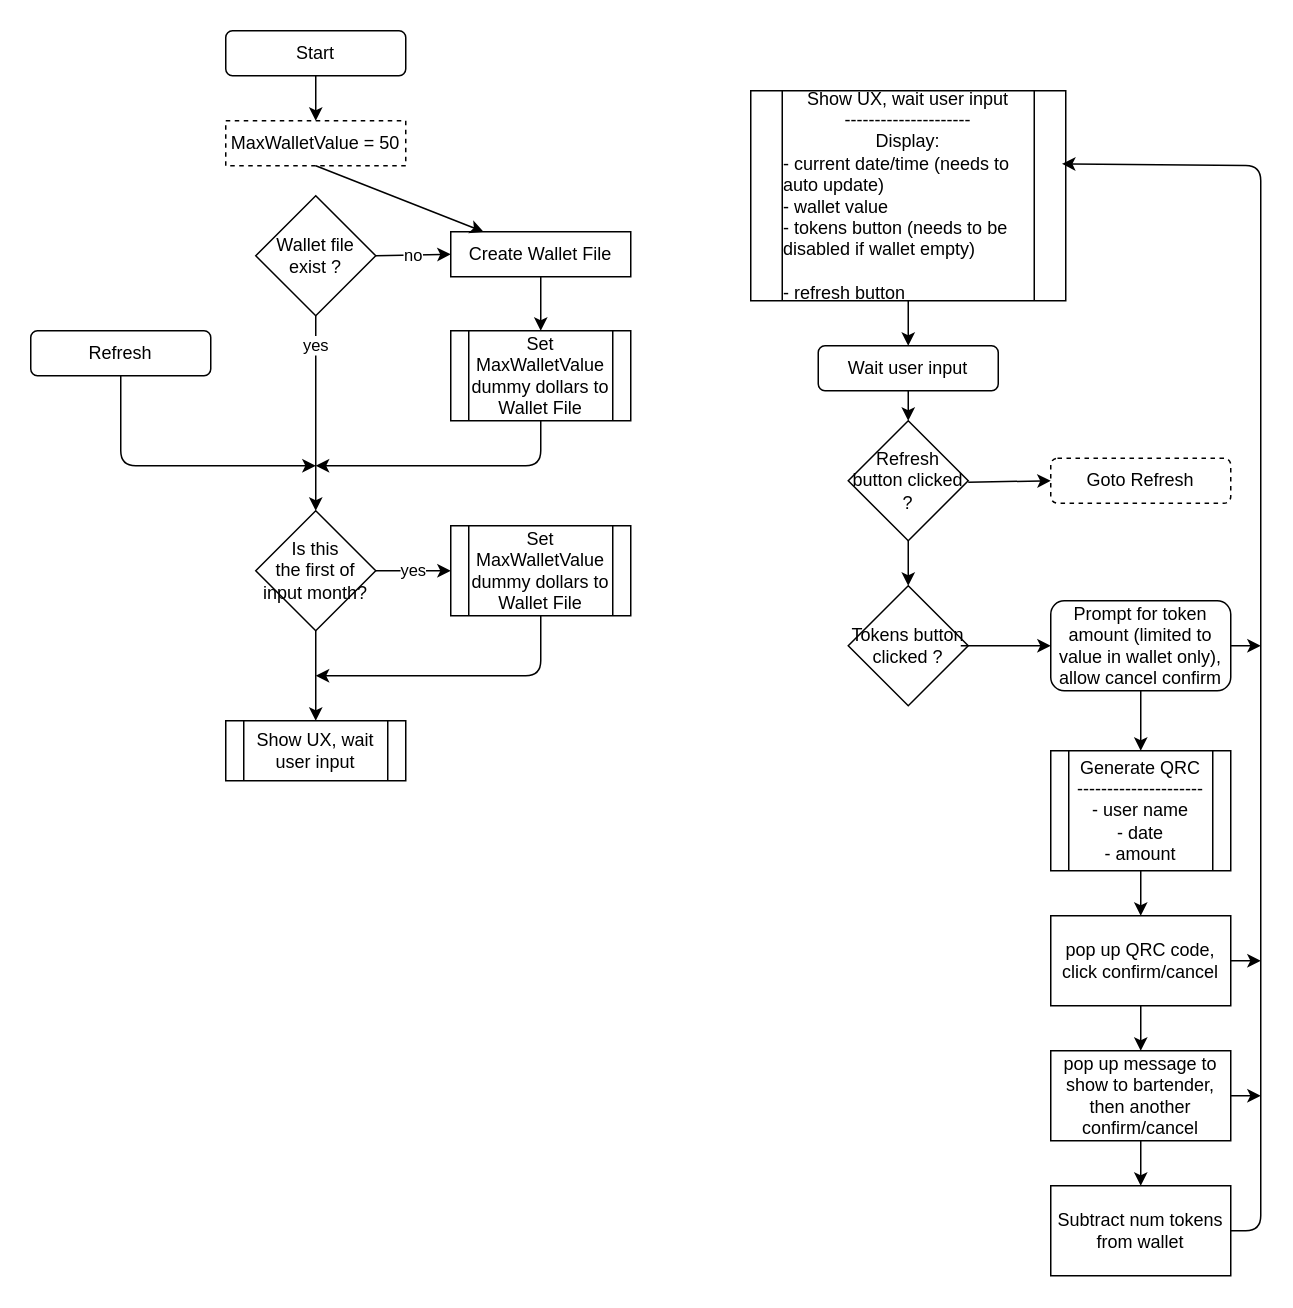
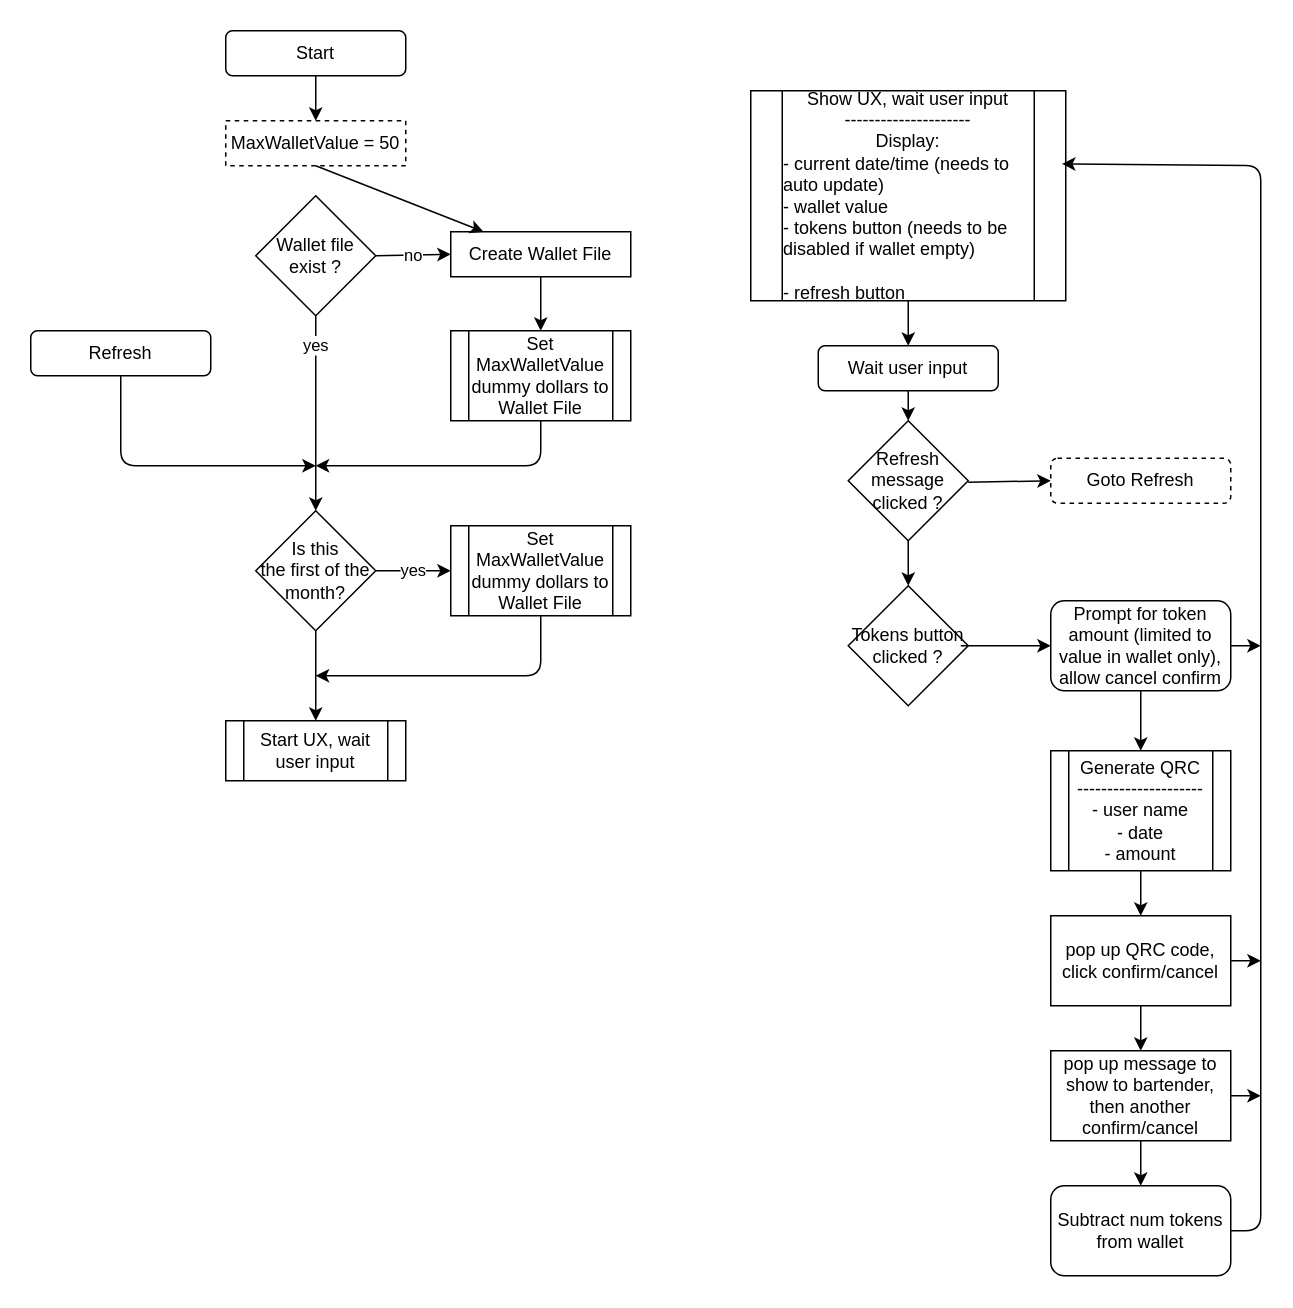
node "Refresh button clicked ?": label "Refresh button clicked ?" -> "Refresh message clicked ?"
node "Is this the first of input month?": label "Is this the first of input month?" -> "Is this the first of the month?"
node "Show UX, wait user input": label "Show UX, wait user input" -> "Start UX, wait user input"
node "Subtract num tokens from wallet": shape rectangle -> rounded rectangle
